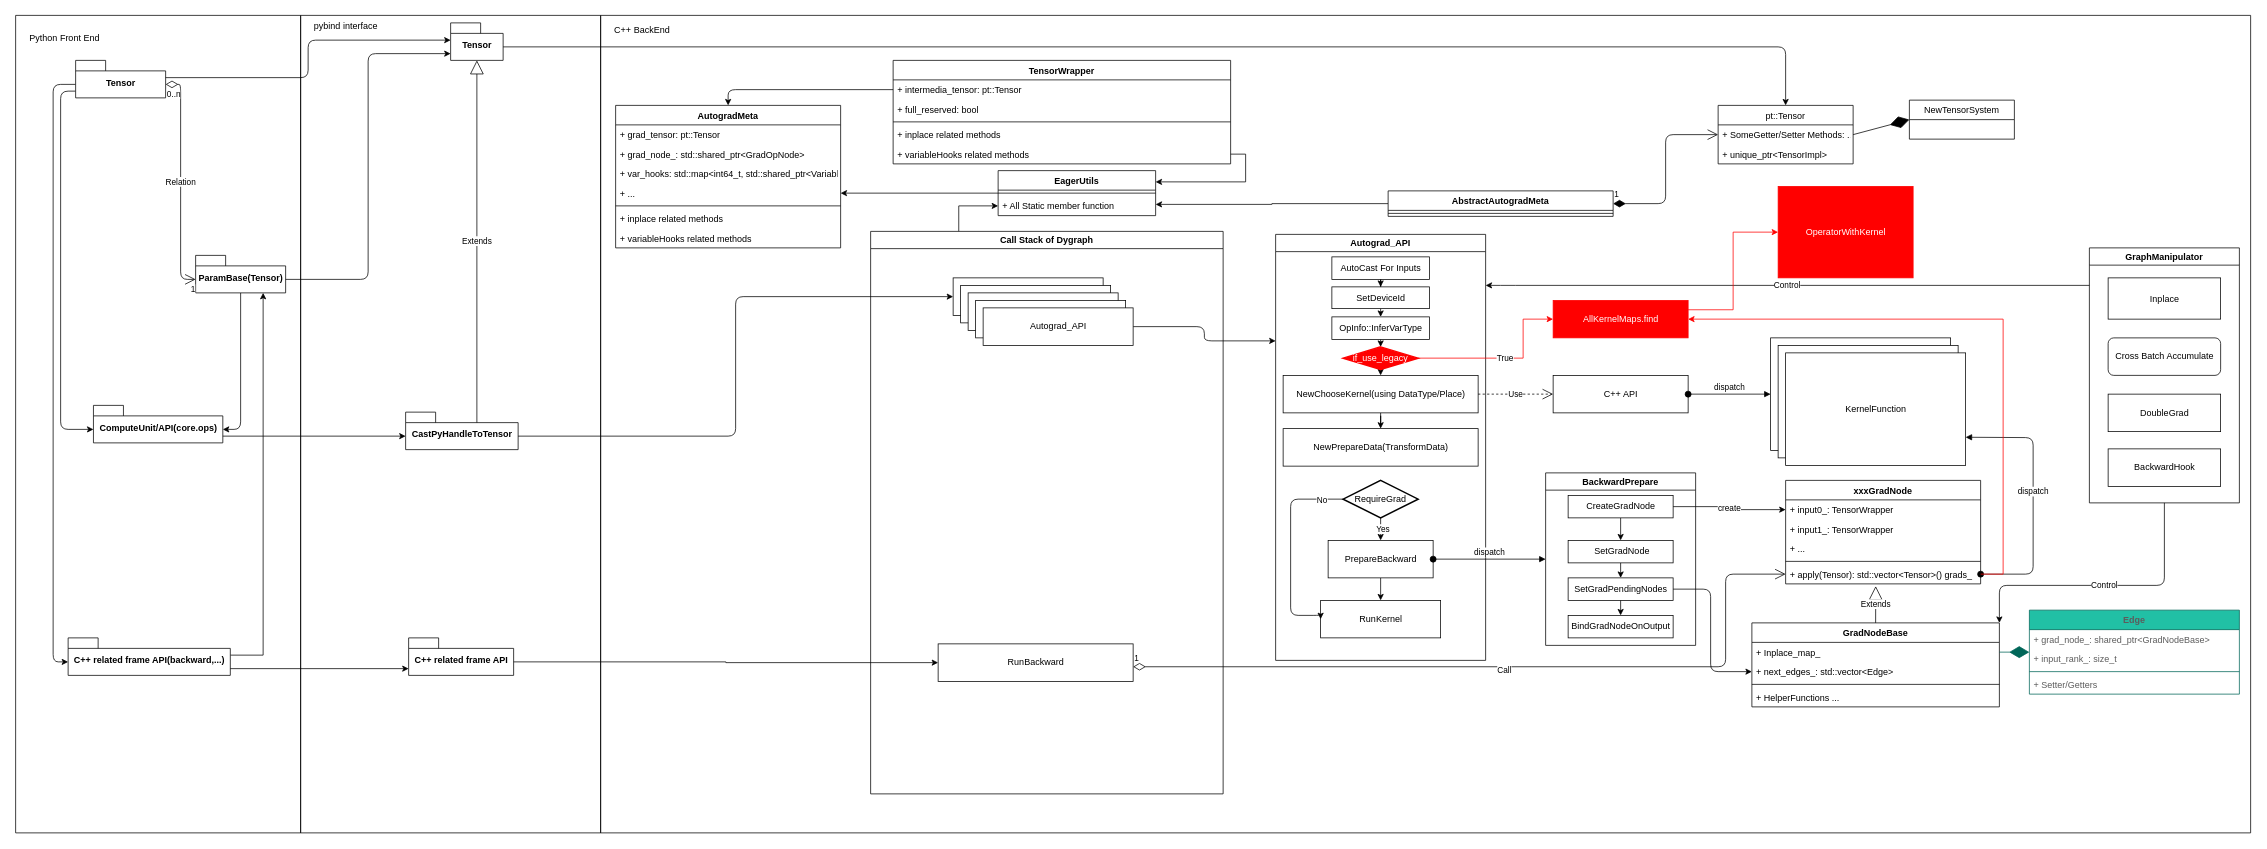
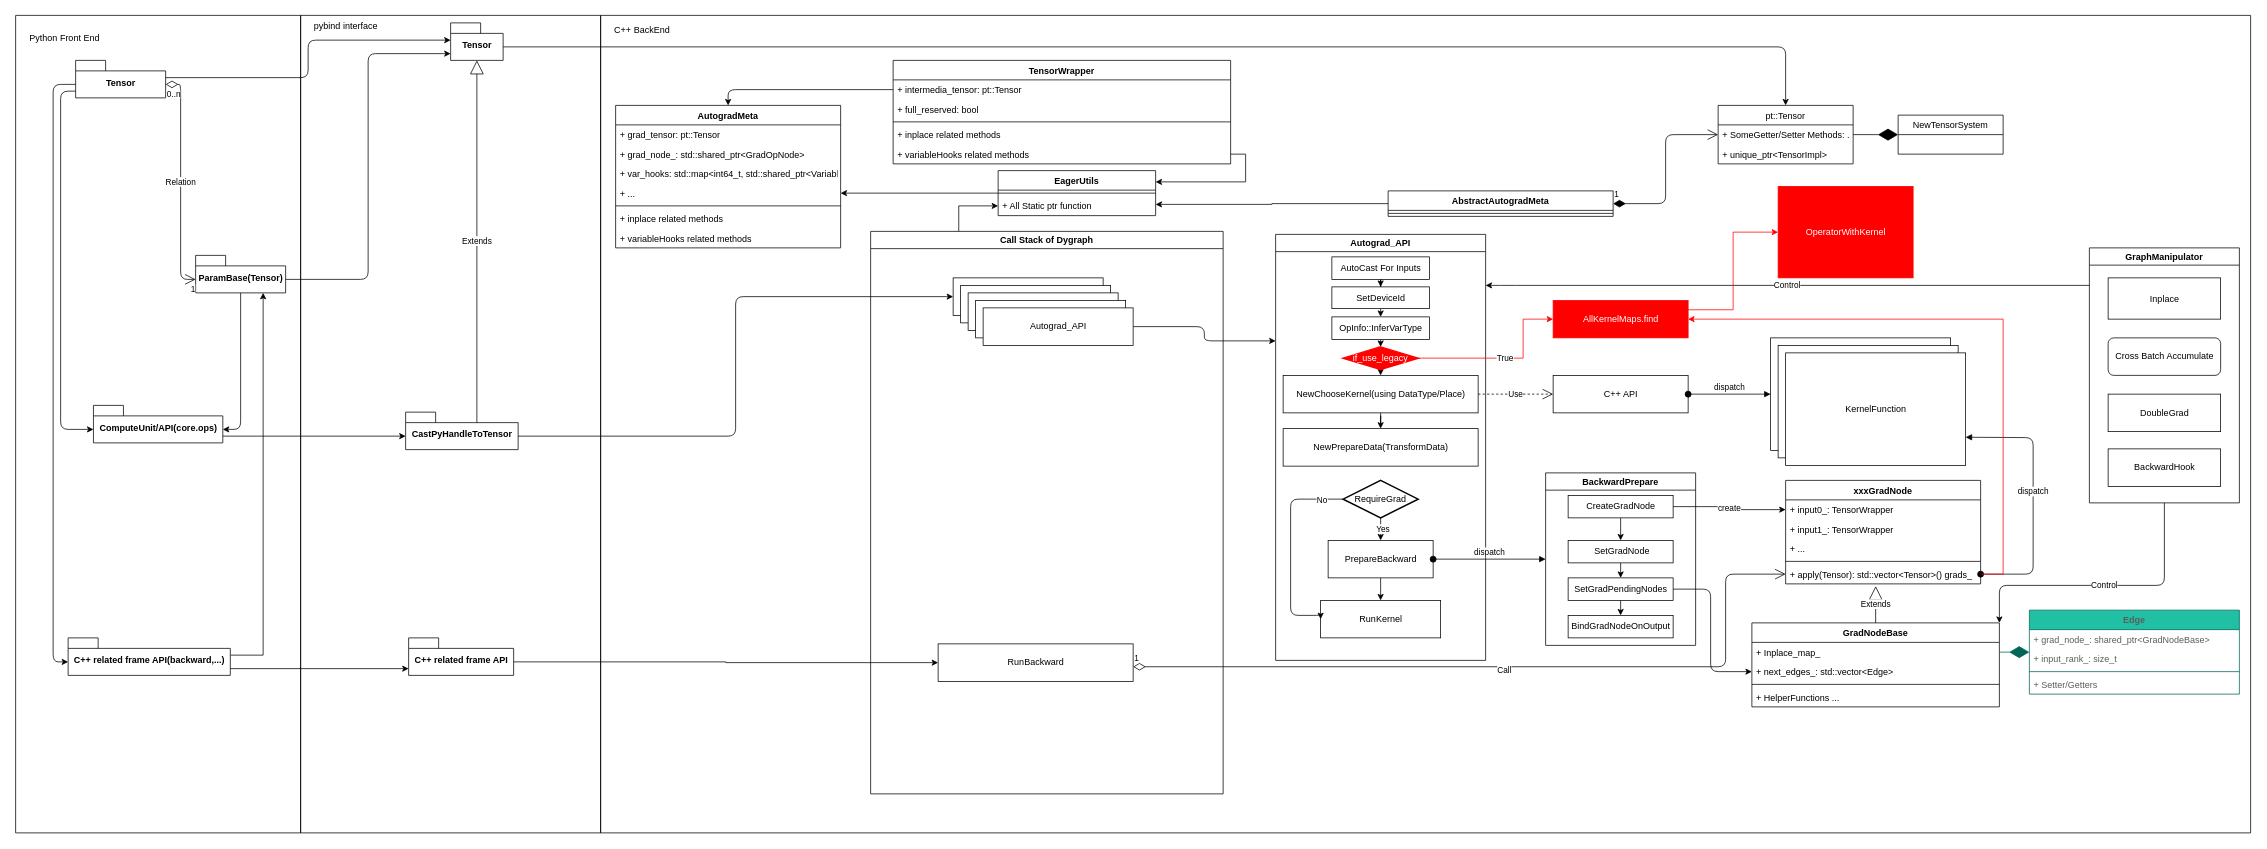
node "NewTensorSystem": moved (1962, 120) -> (1950, 135)
node "+ All Static member function": label "+ All Static member function" -> "+ All Static ptr function"
